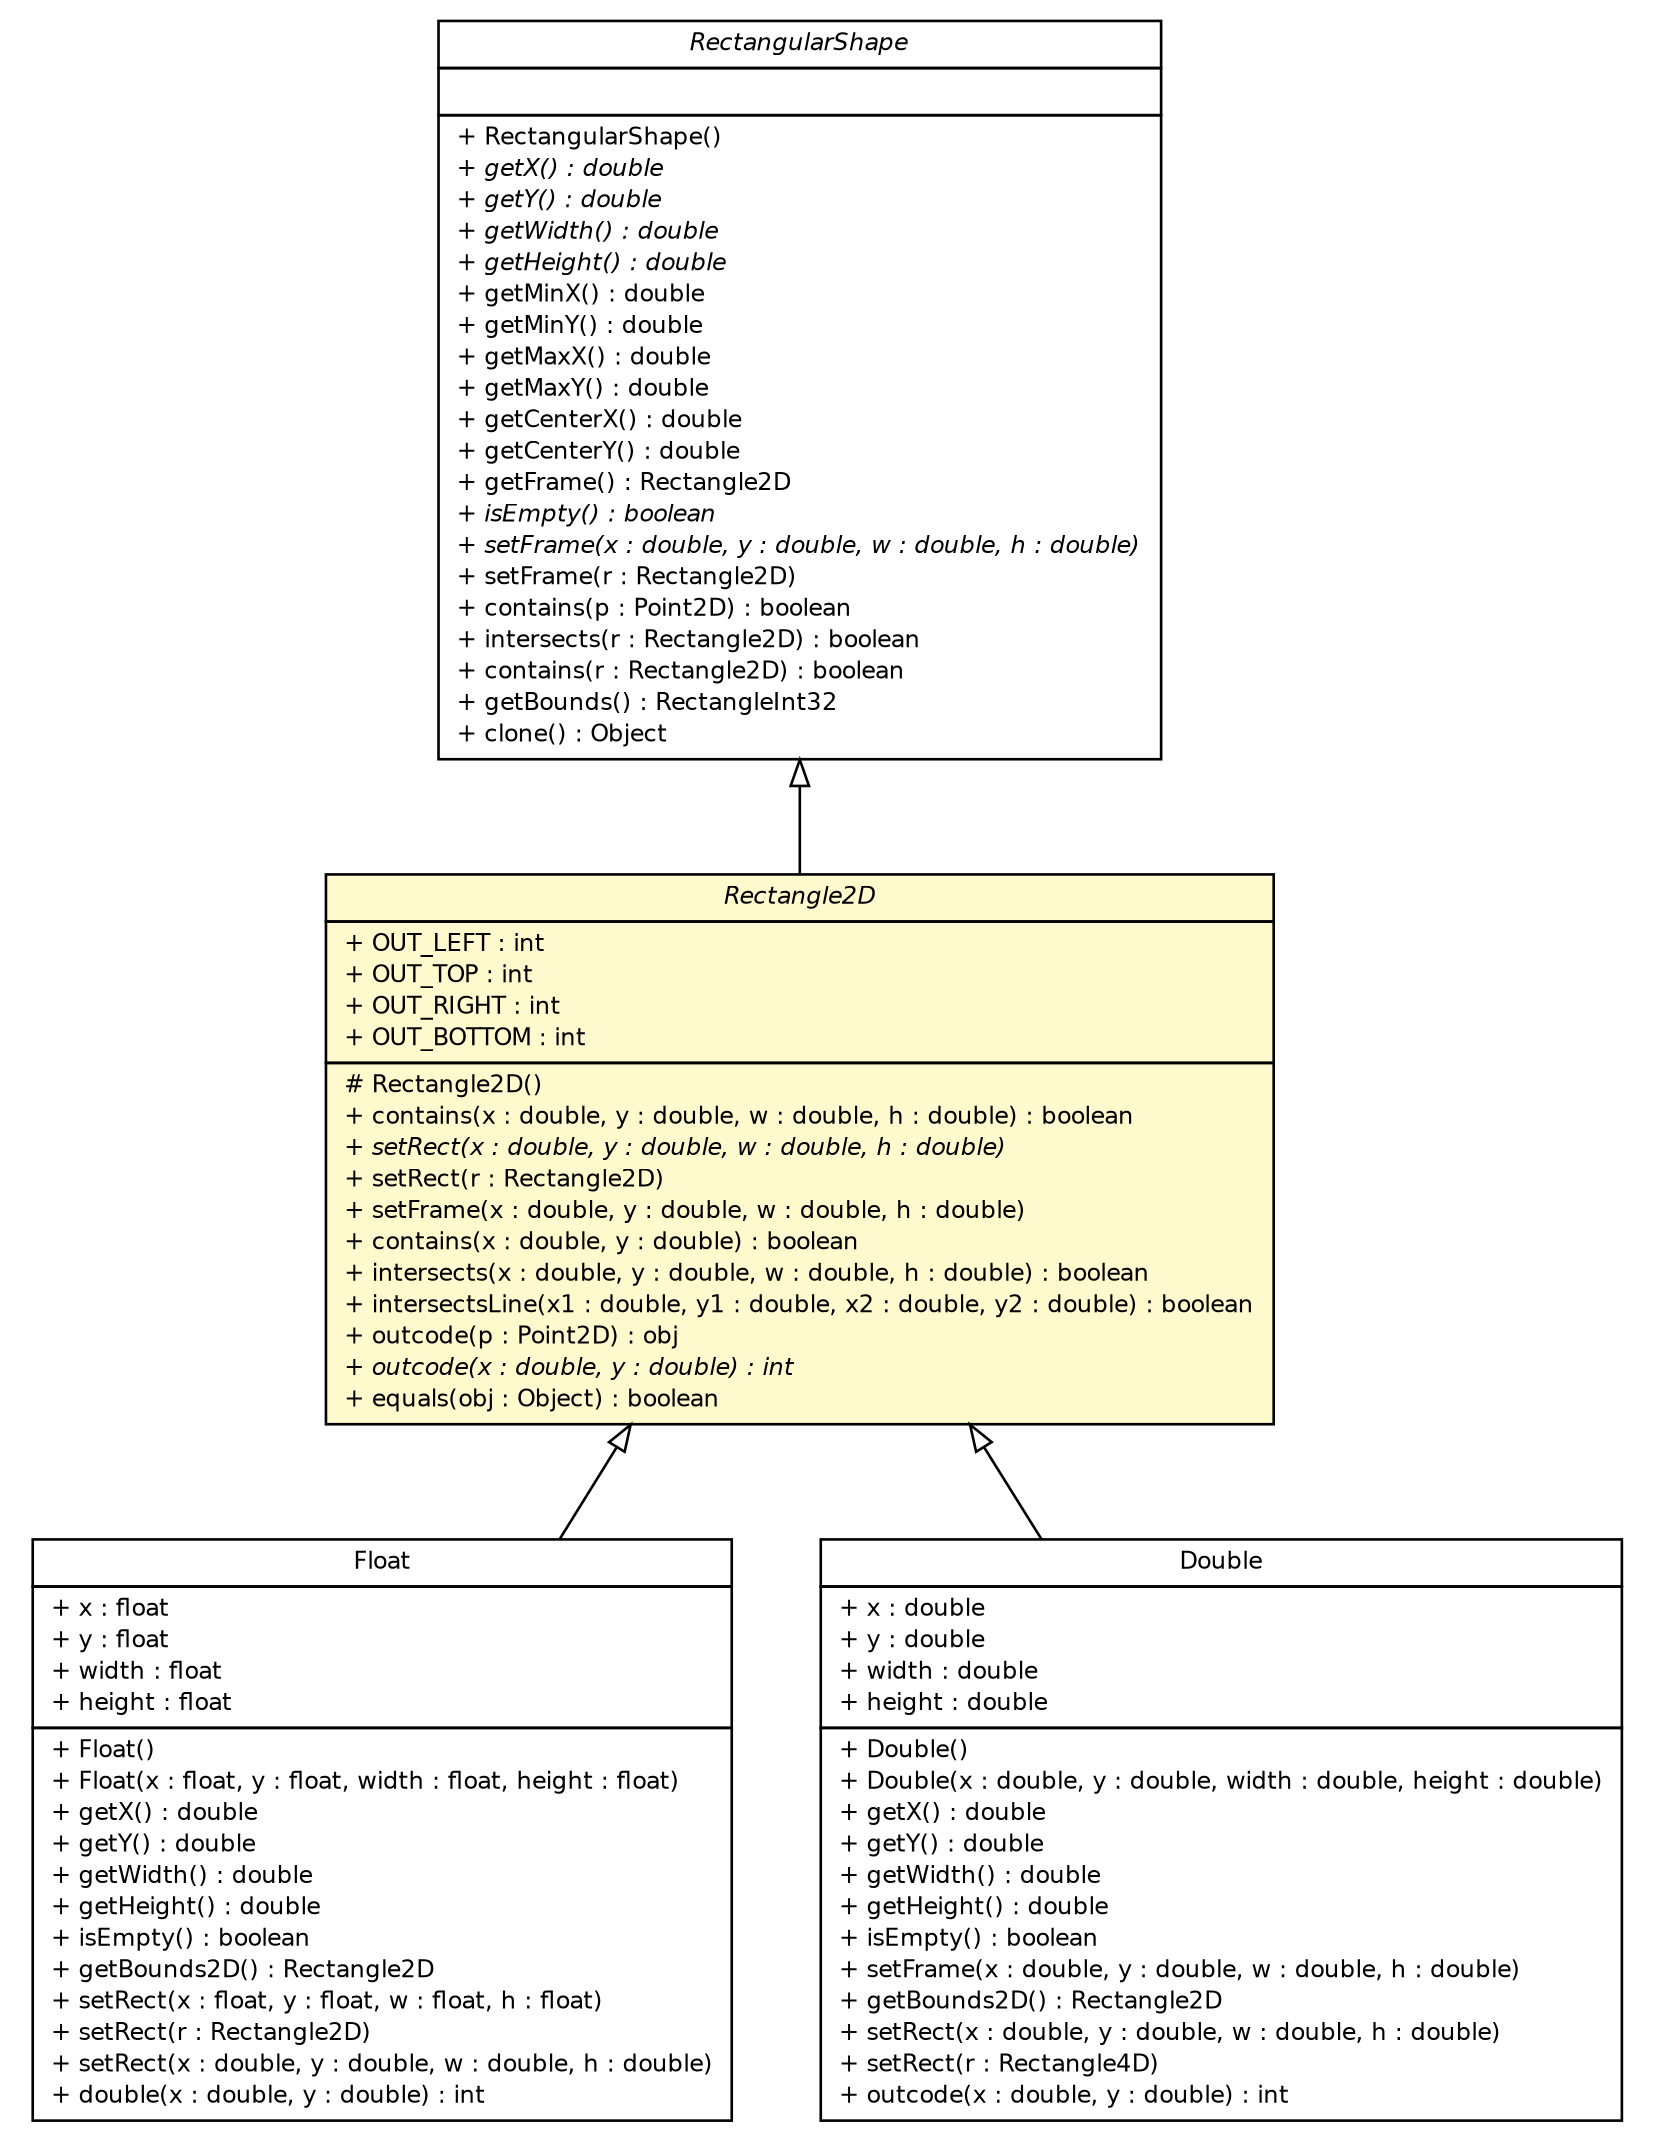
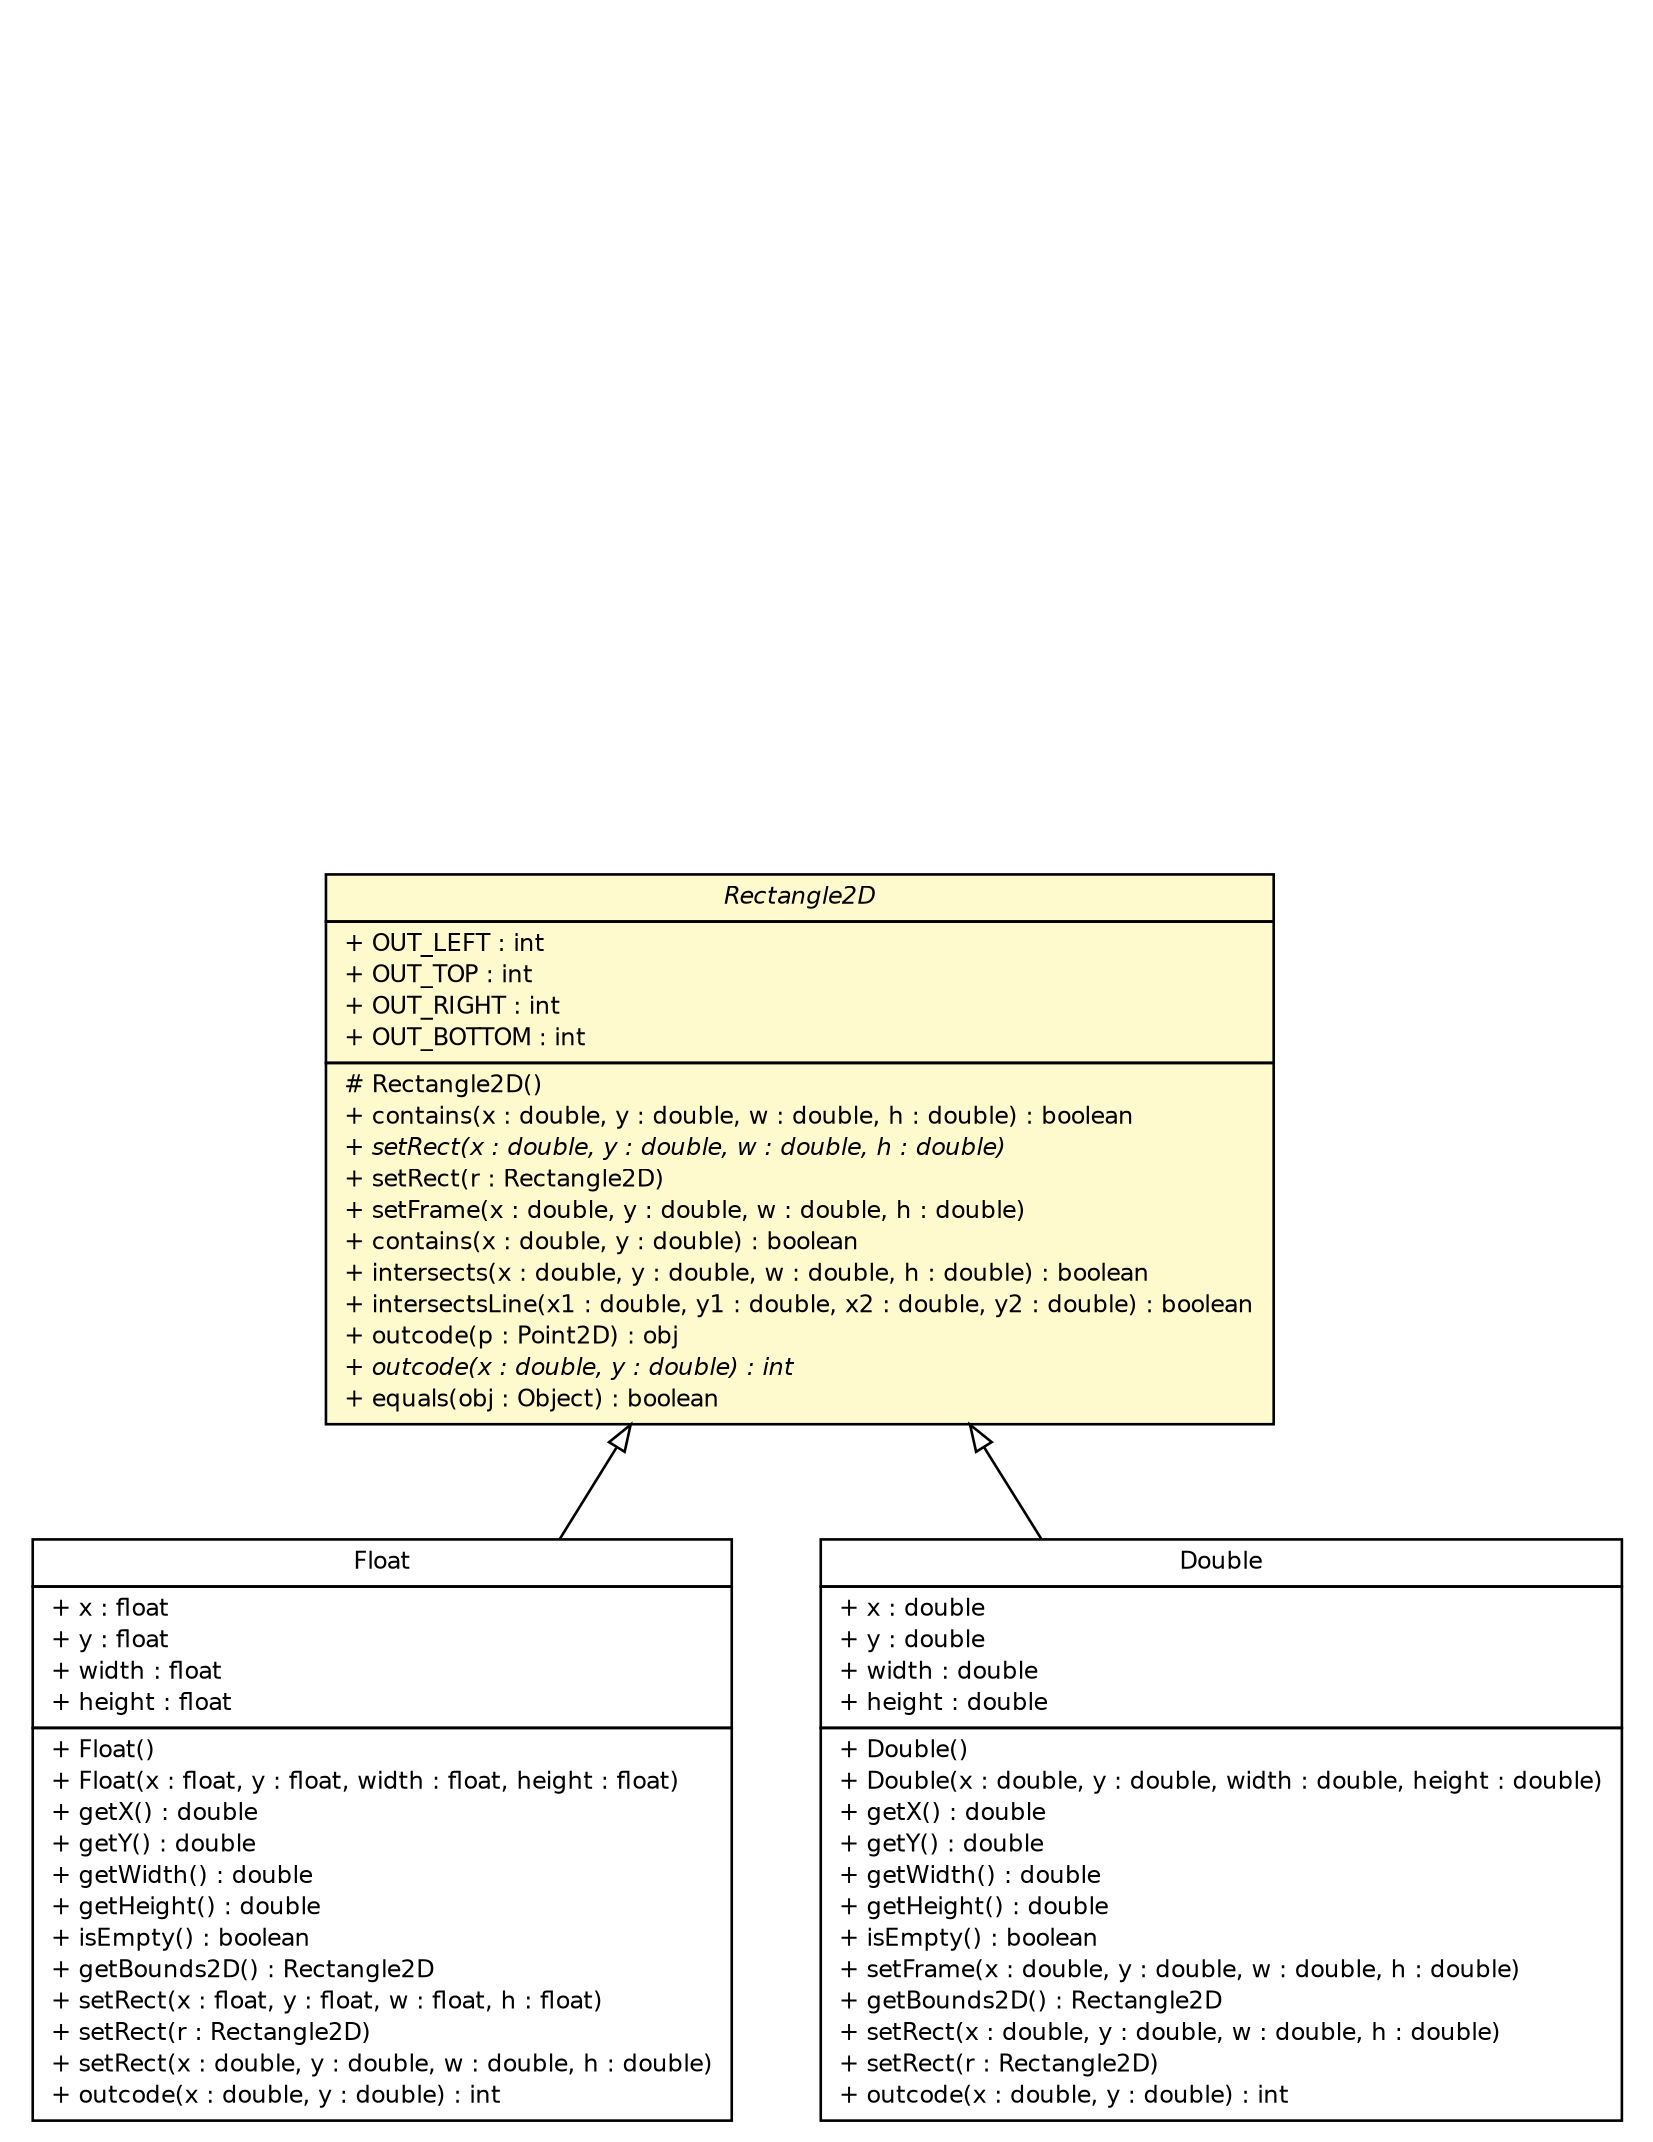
node "RectangularShape": removed
node "Double": text "+ setRect(r : Rectangle4D)" -> "+ setRect(r : Rectangle2D)"
node "Float": text "+ double(x : double, y : double) : int" -> "+ outcode(x : double, y : double) : int"
